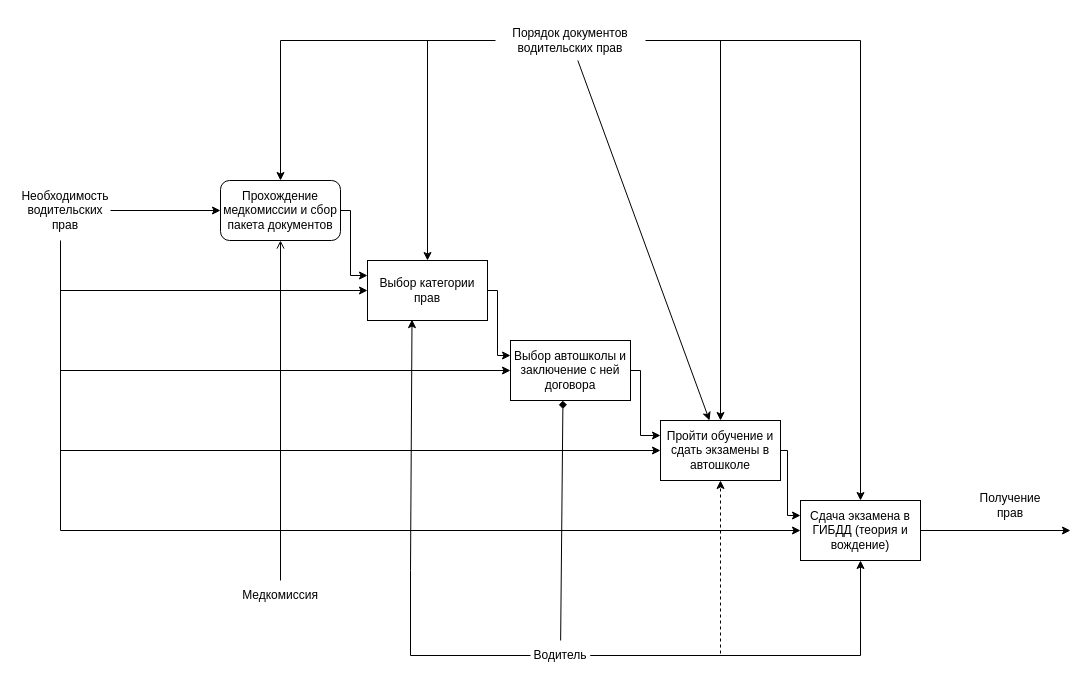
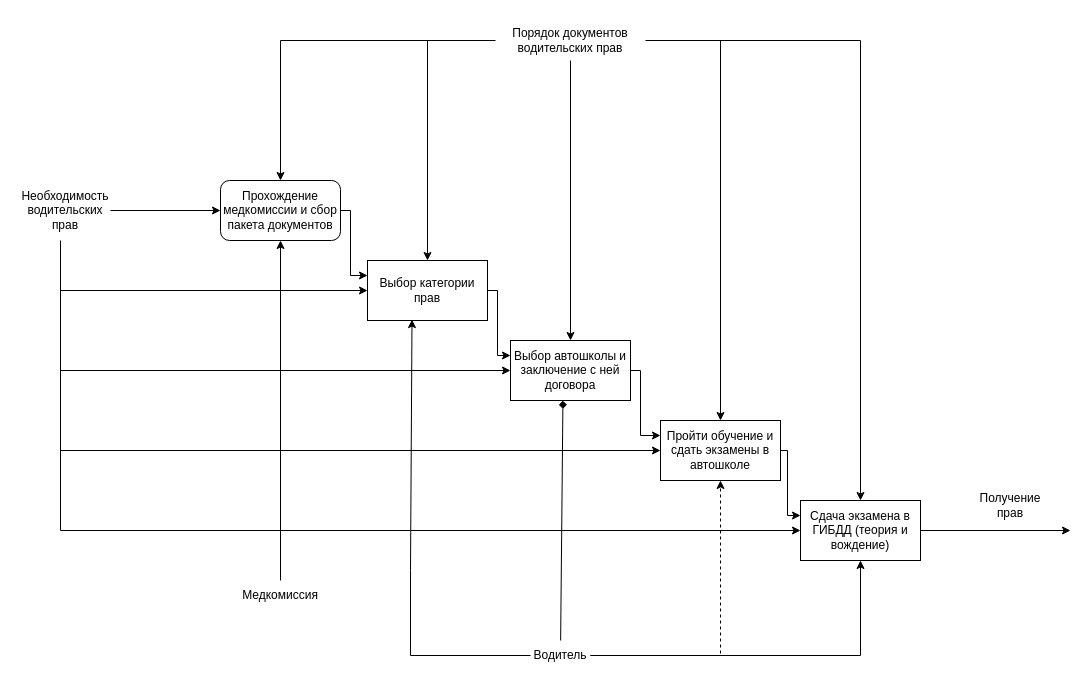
edge "Порядок документов водительских прав" -> "Пройти обучение и сдать экзамены в автошколе": now "Порядок документов водительских прав" -> "Выбор автошколы и заключение с ней договора"
edge "Медкомиссия" -> "Прохождение медкомиссии и сбор пакета документов": arrowhead open -> classic
